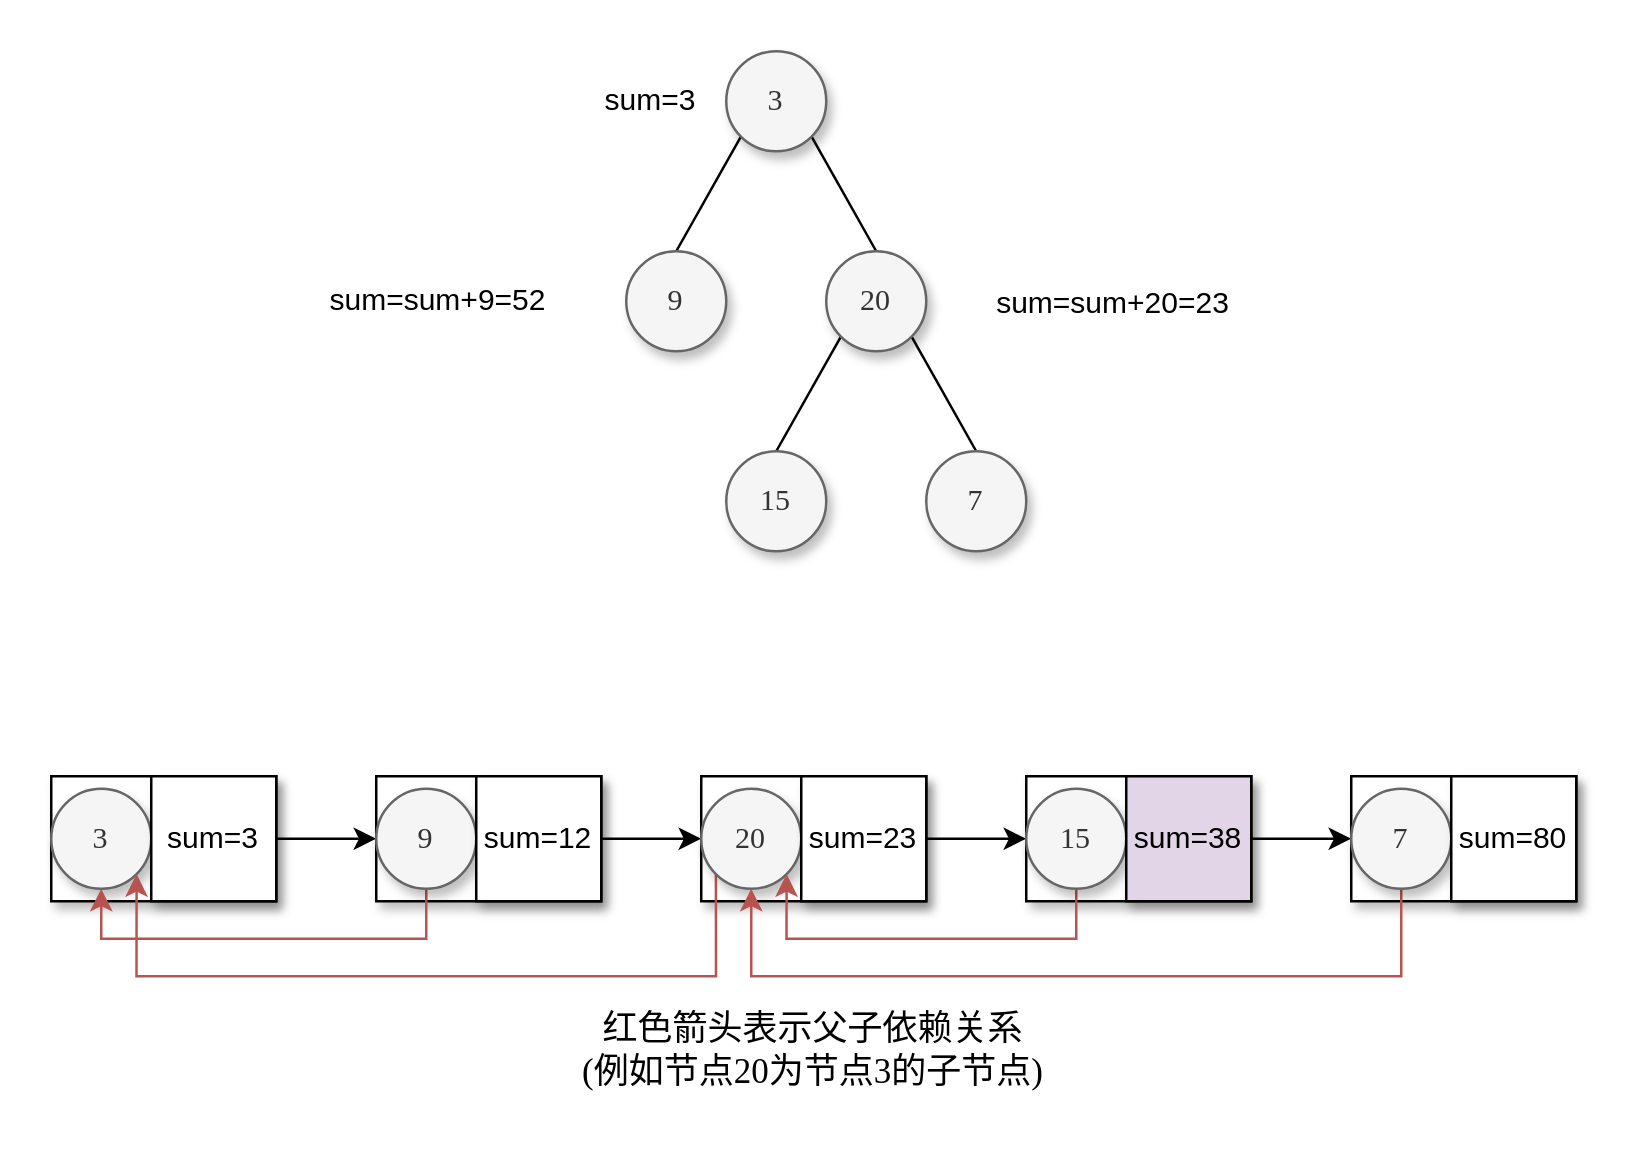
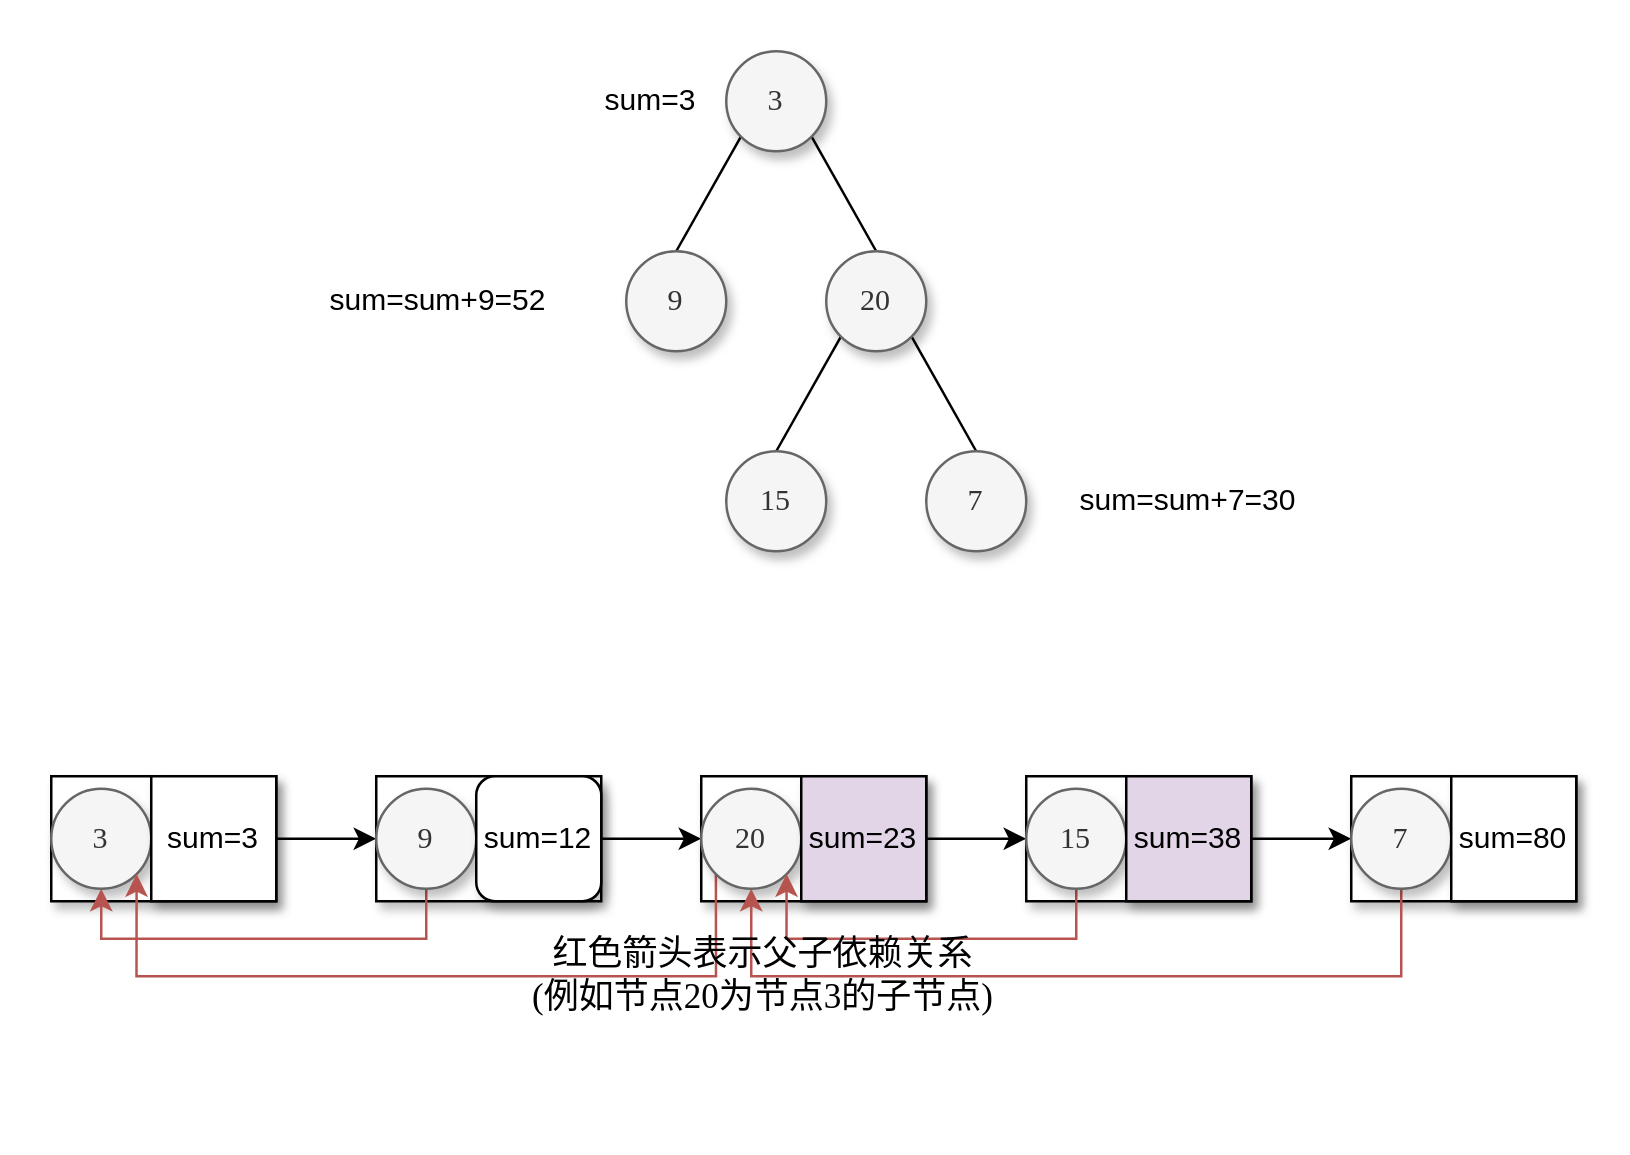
node "sum=sum+20=23": removed
node "sum=sum+7=30": added
node "sum=12": shape rectangle -> rounded rectangle
node "sum=23": fillcolor #ffffff -> #e1d5e7
node "红色箭头表示父子依赖关系 (例如节点20为节点3的子节点)": moved (814, 1051) -> (764, 976)
